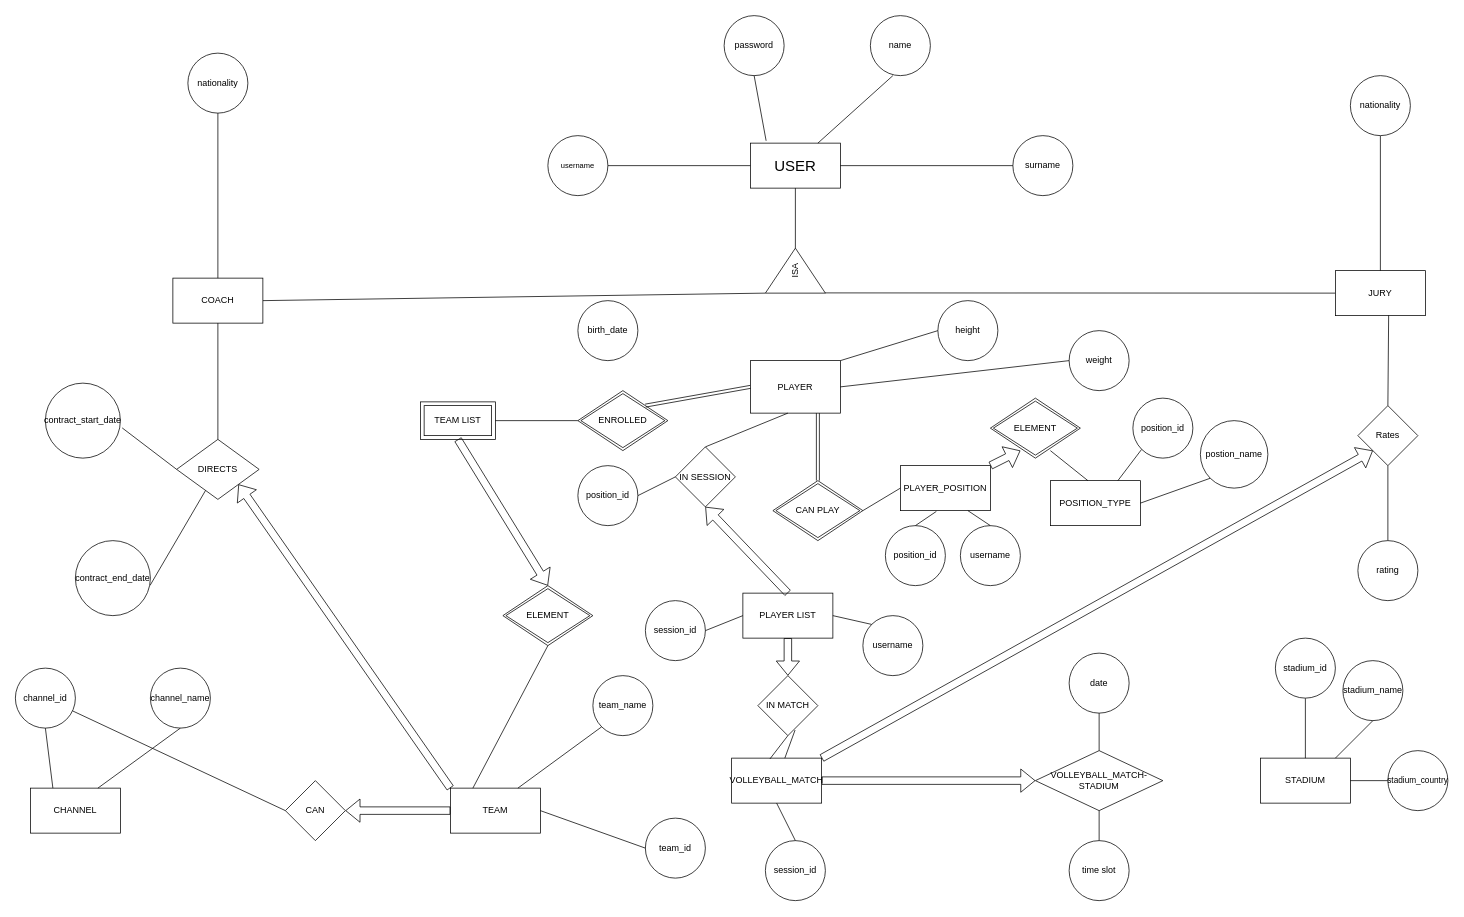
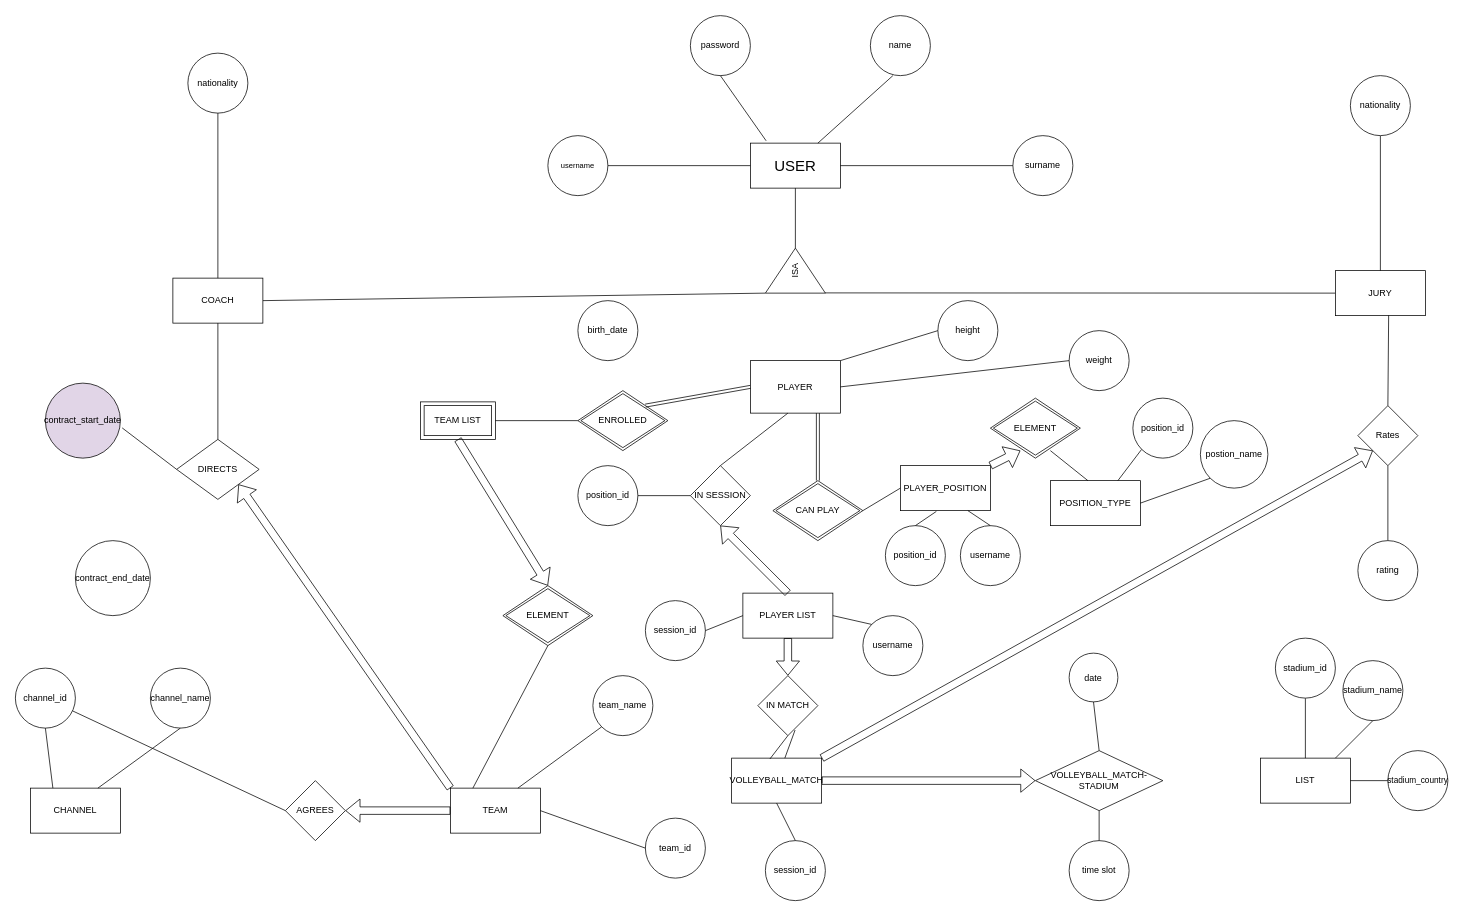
node "password": moved (754, 45) -> (720, 45)
node "contract_start_date": fillcolor #ffffff -> #e1d5e7
node "IN SESSION": moved (705, 477) -> (720, 495)
edge "DIRECTS" -- "contract_end_date": removed
node "date": size 60x60 -> 49x49
node "STADIUM": label "STADIUM" -> "LIST"
node "CAN": label "CAN" -> "AGREES"
